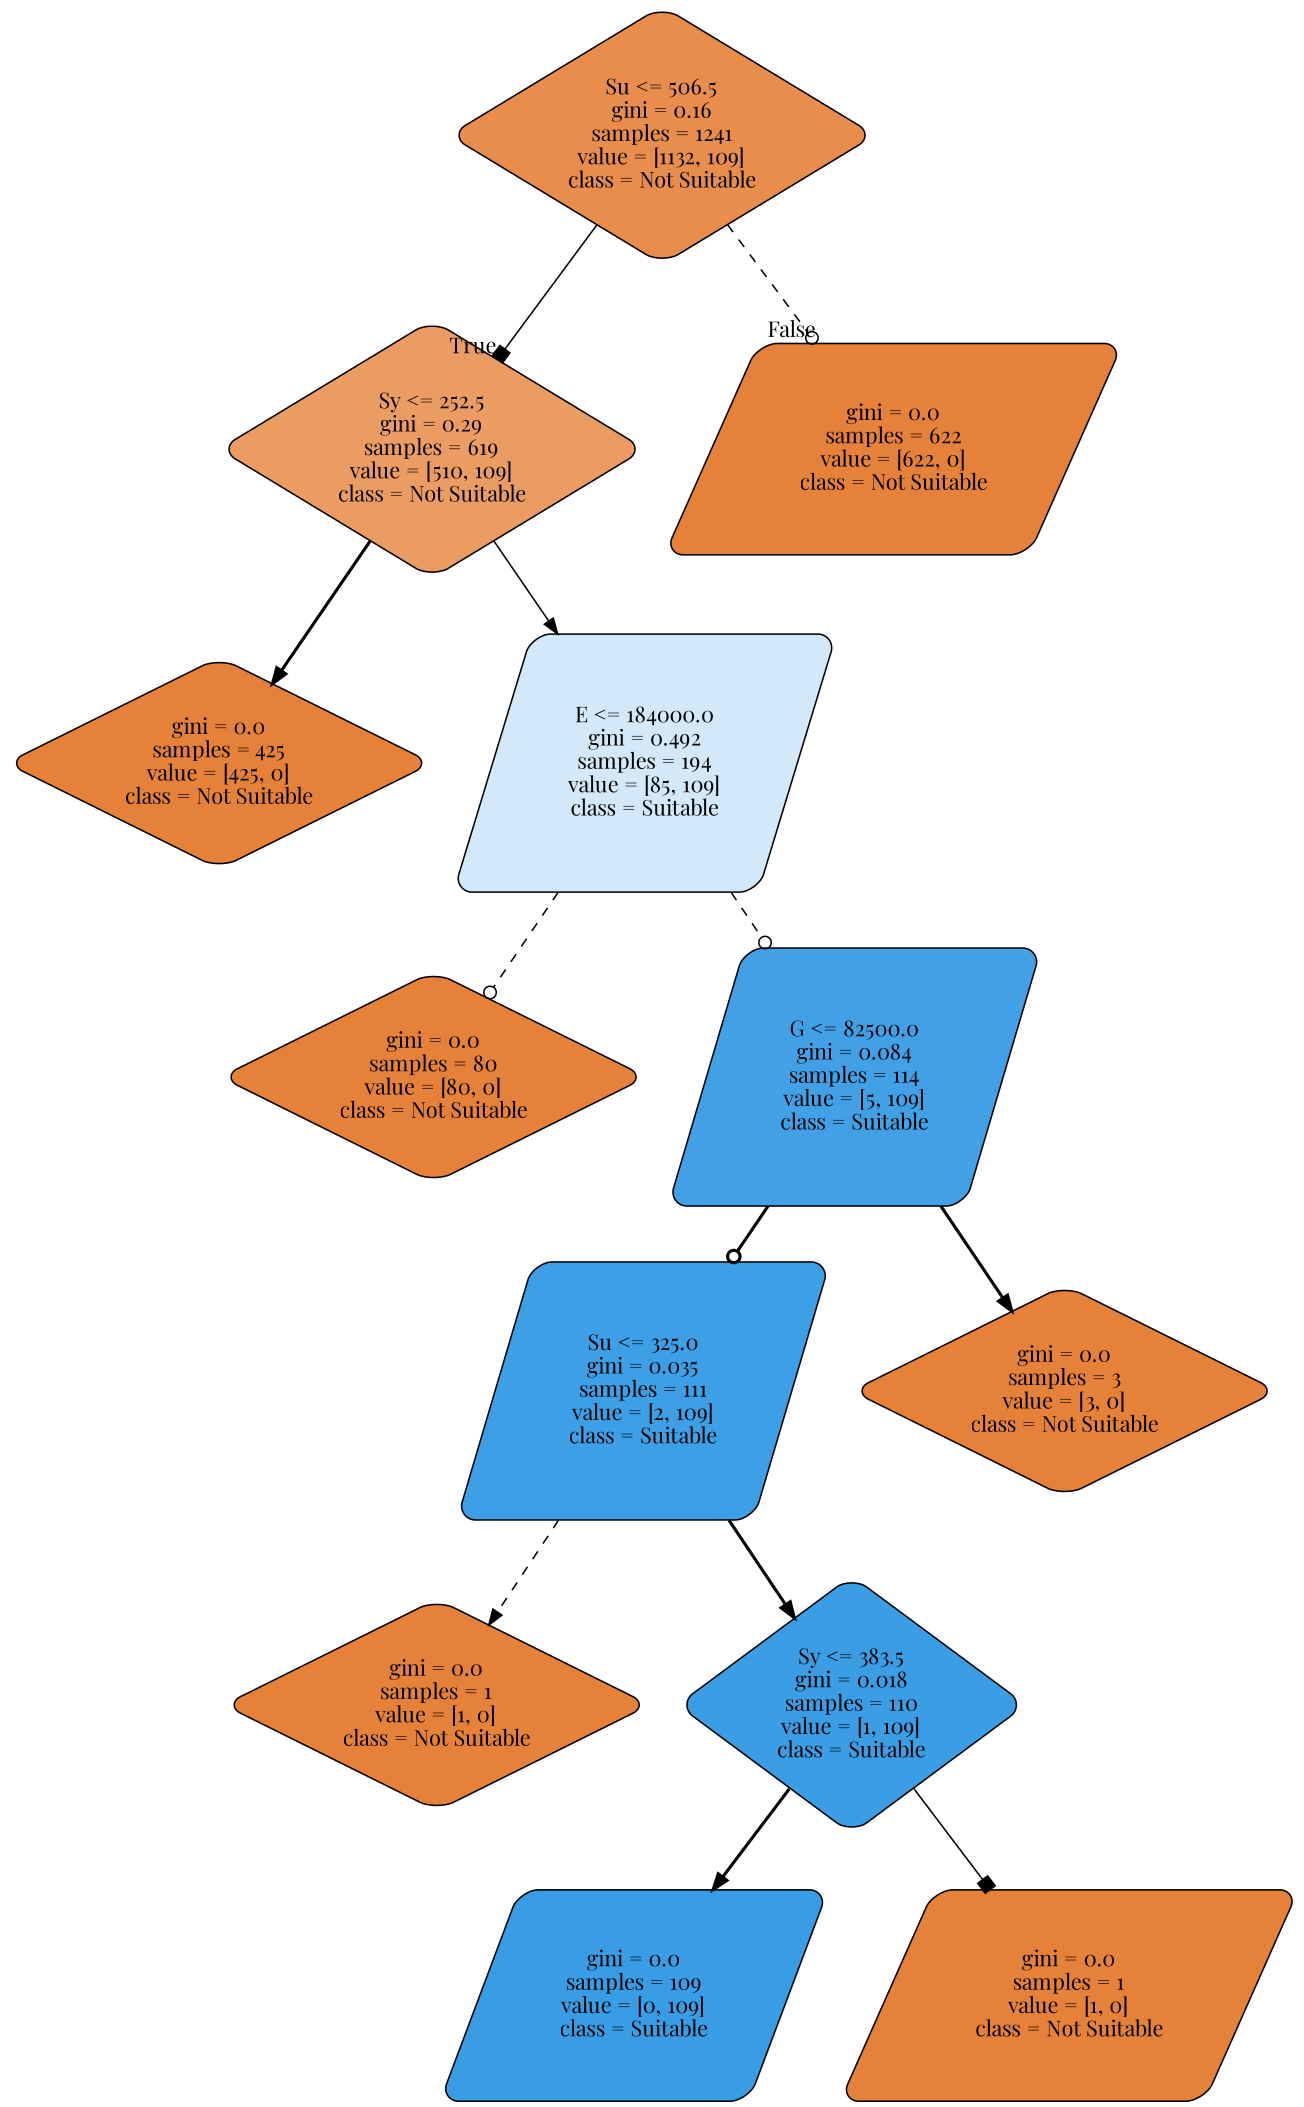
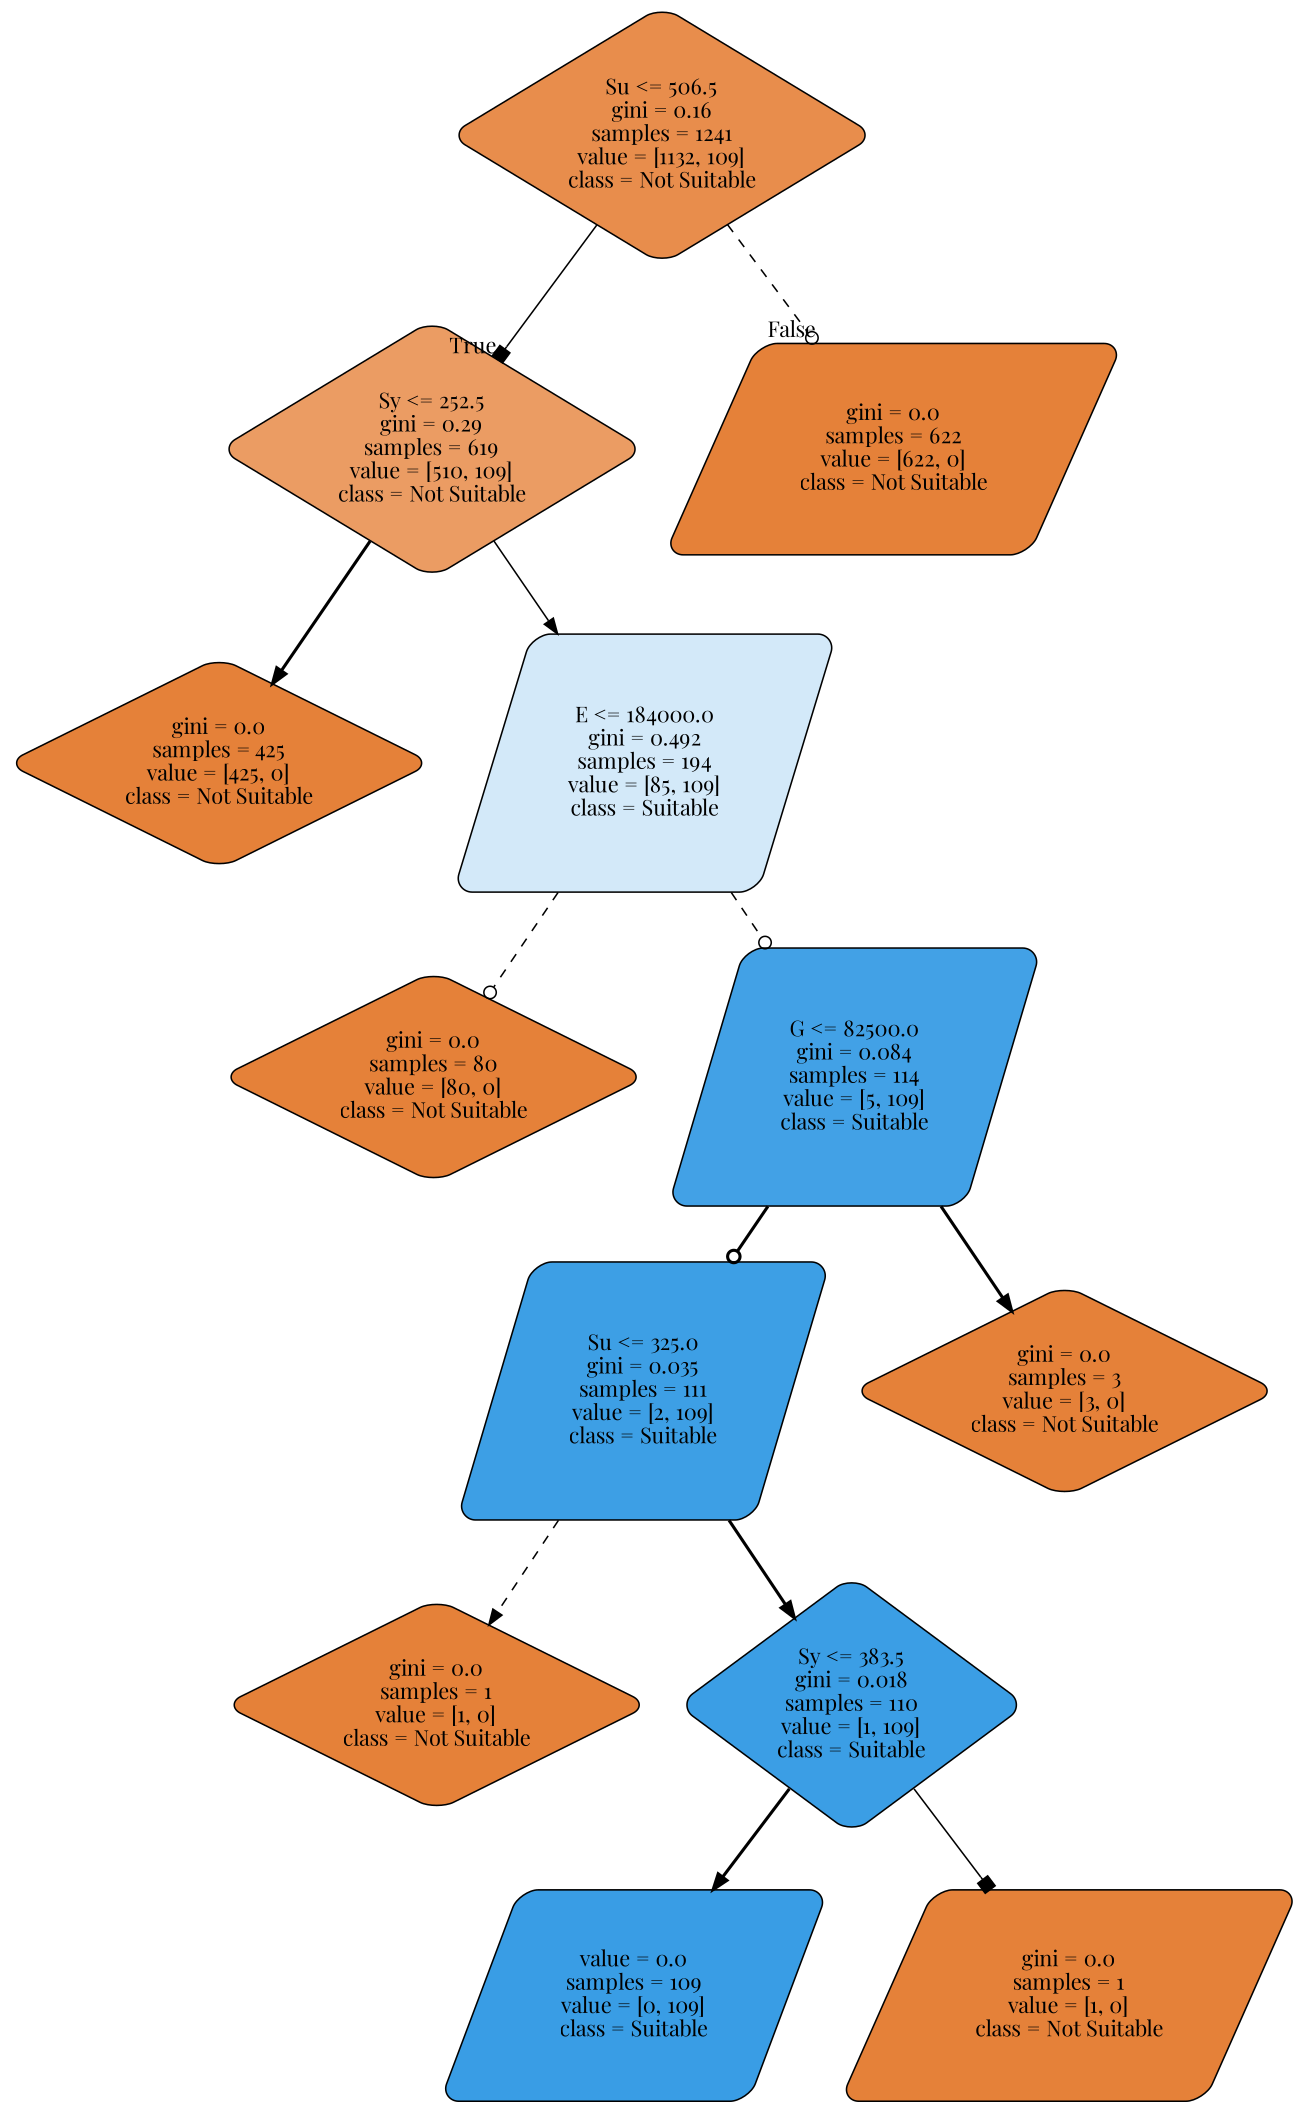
node "gini = 0.0 samples = 109 value = [0, 109] class = Suitable": label "gini = 0.0 samples = 109 value = [0, 109] class = Suitable" -> "value = 0.0 samples = 109 value = [0, 109] class = Suitable"
